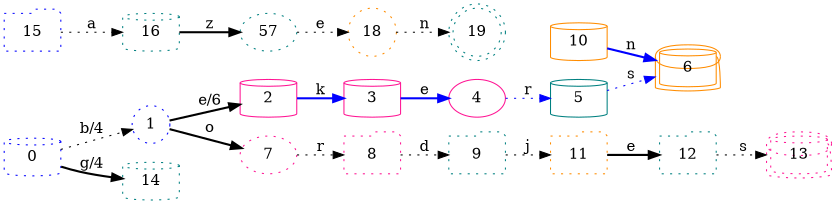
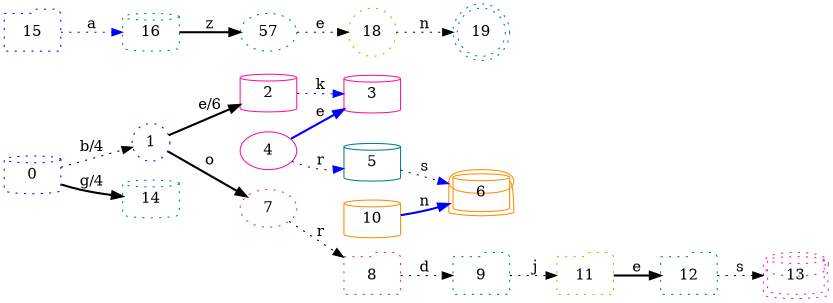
edge "15" -> "16": color black -> blue
edge "2" -> "3": style bold -> dotted
edge "3" -> "4": reversed
